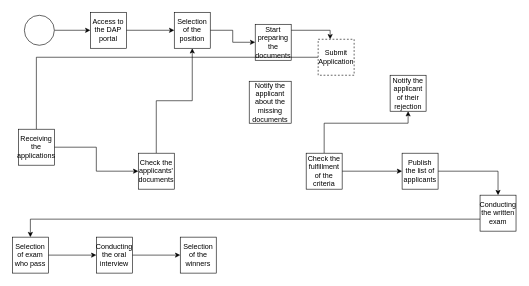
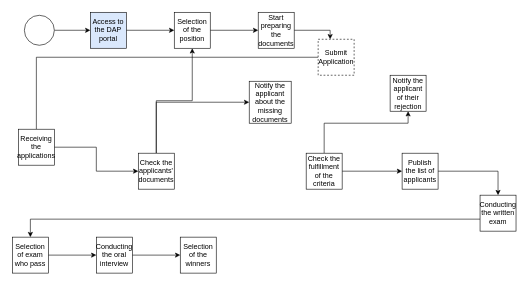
node "Access to the DAP portal": fillcolor #ffffff -> #dae8fc
node "Start preparing the documents": moved (273, 42) -> (276, 30)
edge "Check the applicants' documents" -> "Notify the applicant about the missing documents": added
